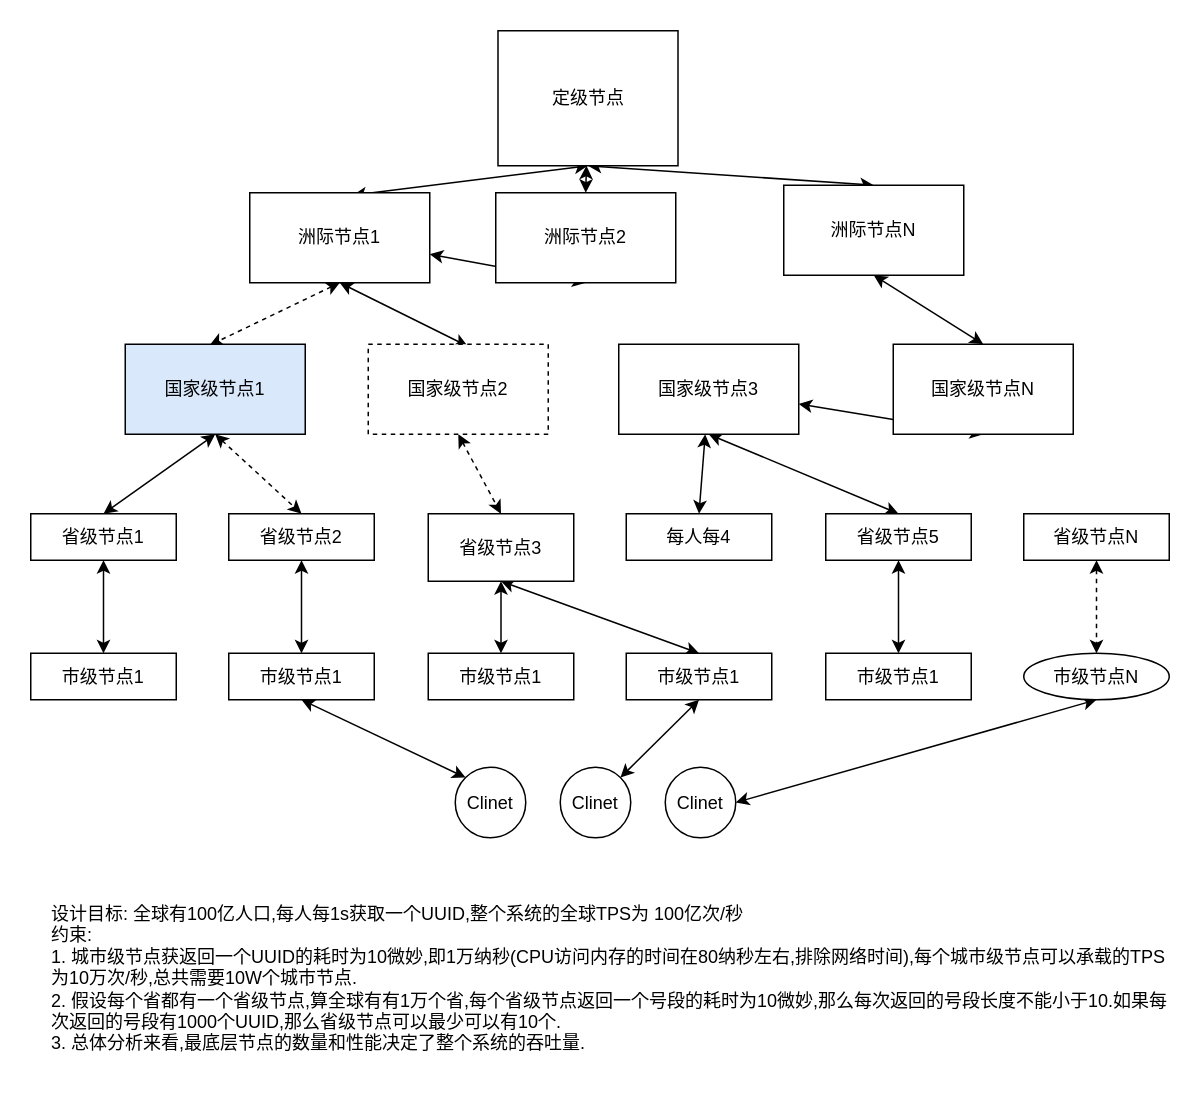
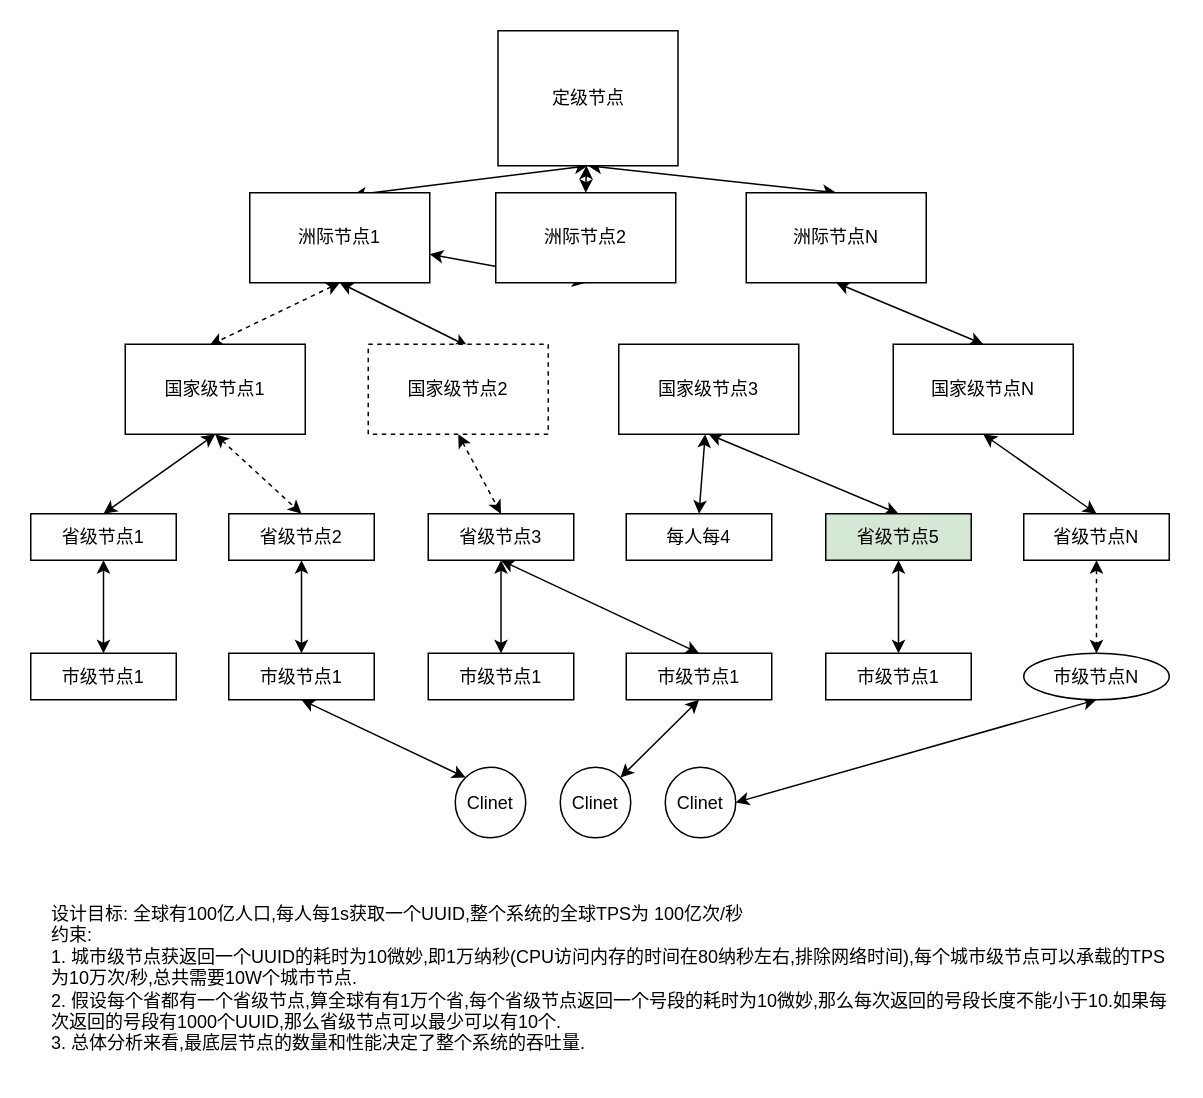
node "洲际节点N": moved (874, 230) -> (836, 238)
node "国家级节点1": fillcolor #dae8fc -> #ffffff
edge "国家级节点3" -- "国家级节点N": now "省级节点N" -- "国家级节点N"
node "省级节点5": fillcolor #ffffff -> #d5e8d4
node "省级节点3": size 146x68 -> 146x47
